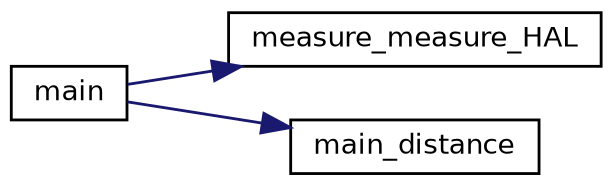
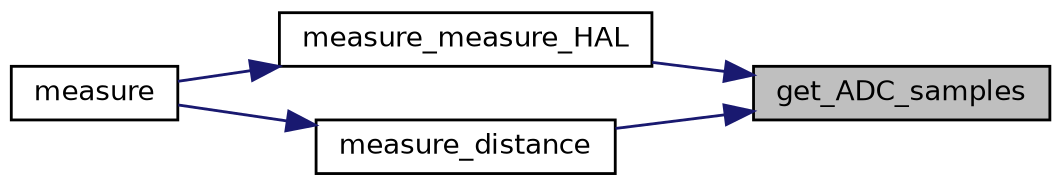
node "main": label "main" -> "measure"
node "get_ADC_samples": added
node "main_distance": label "main_distance" -> "measure_distance"
